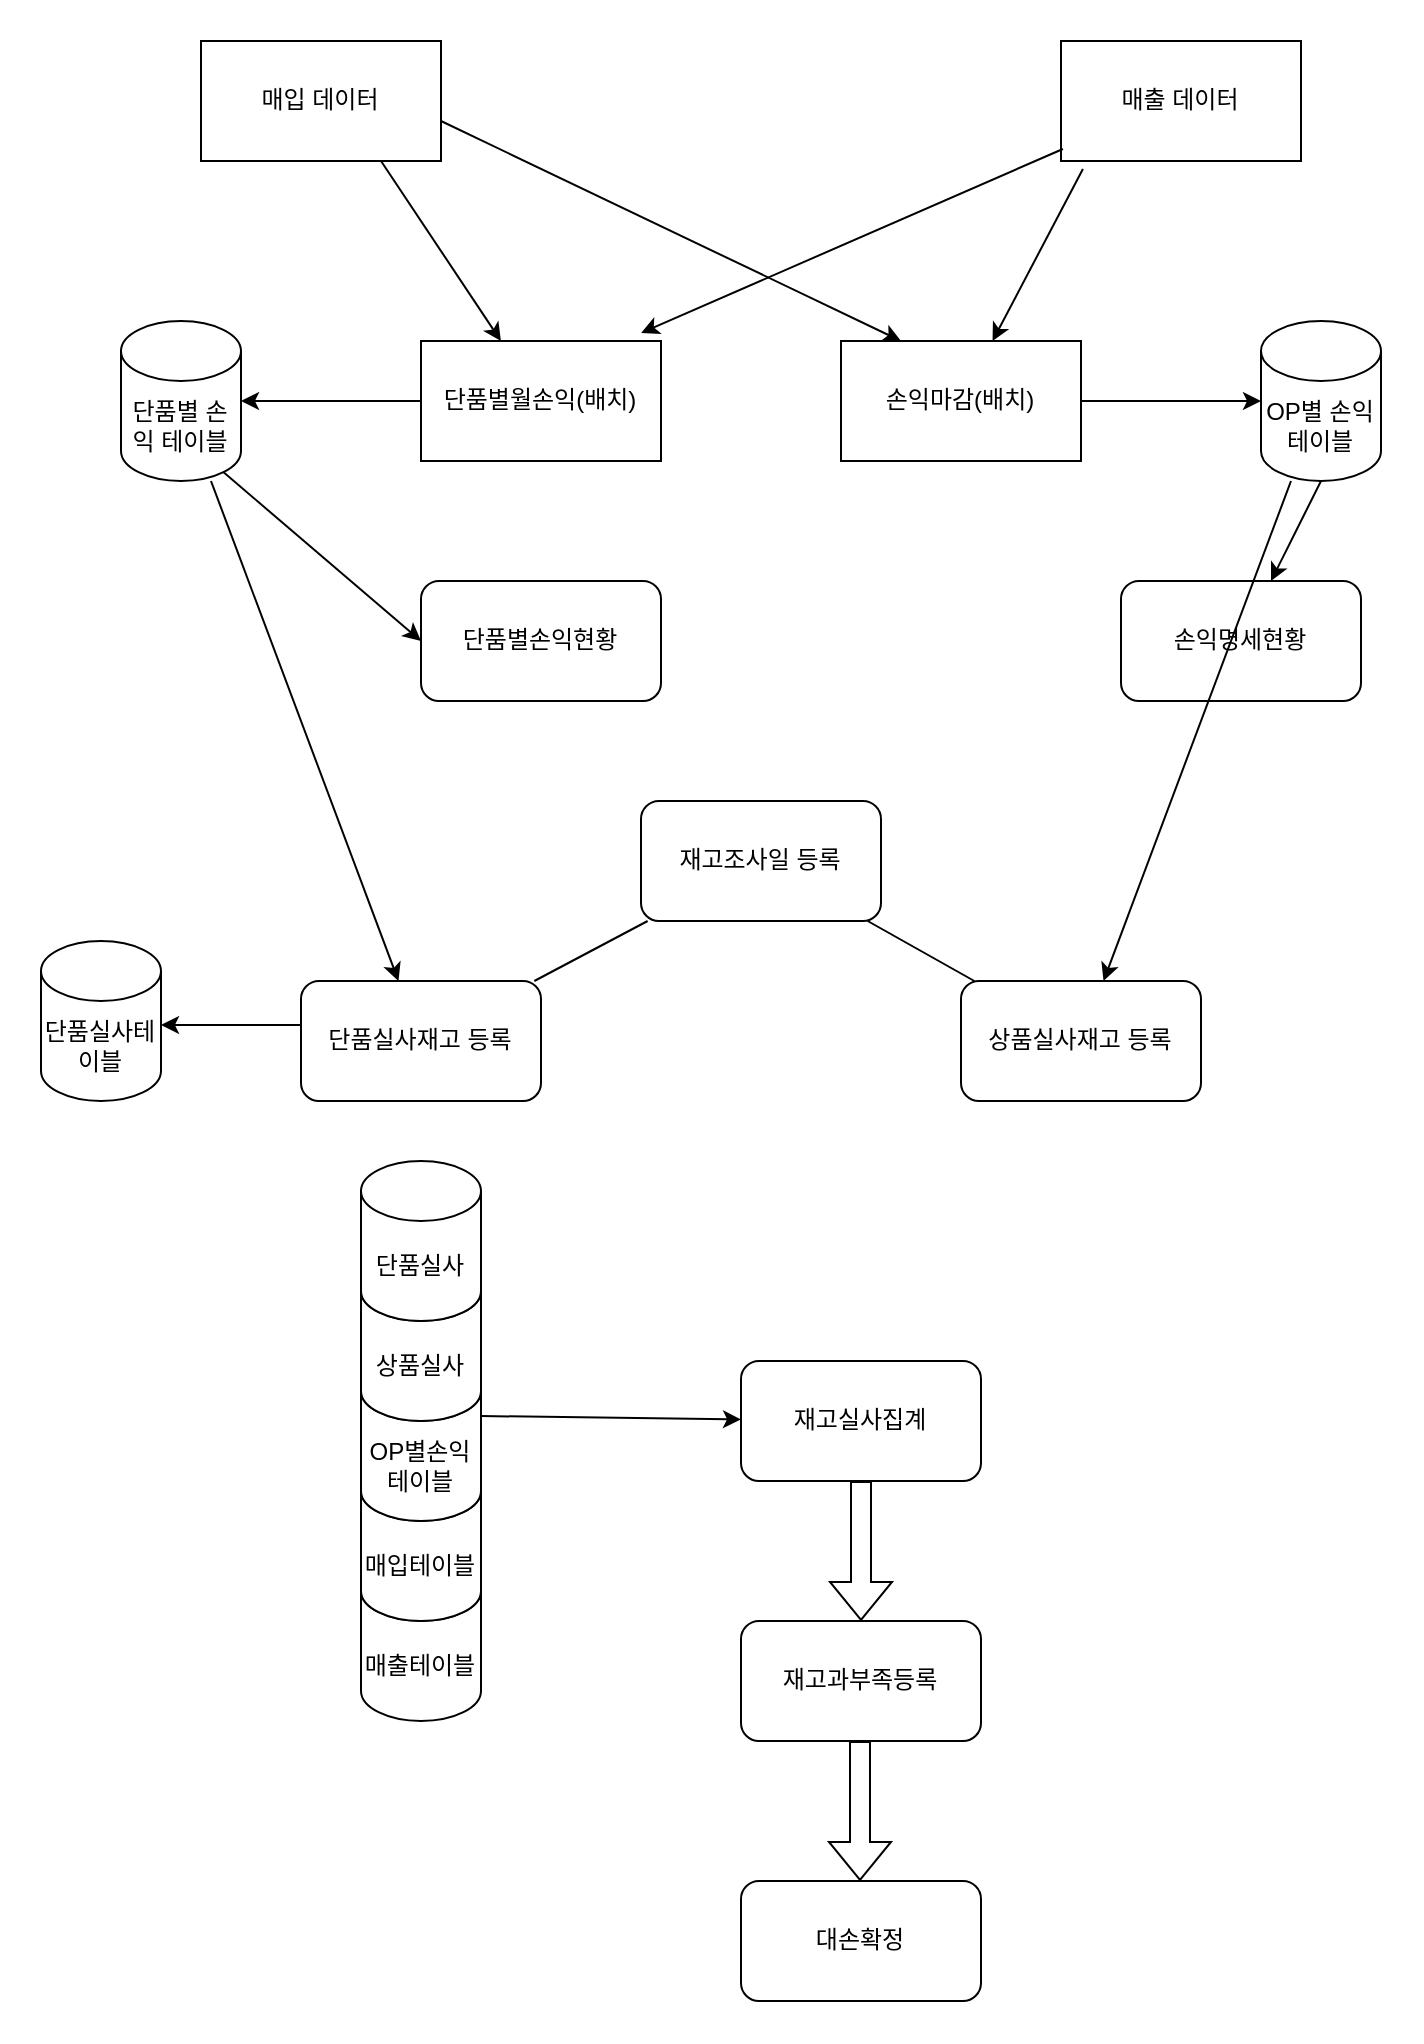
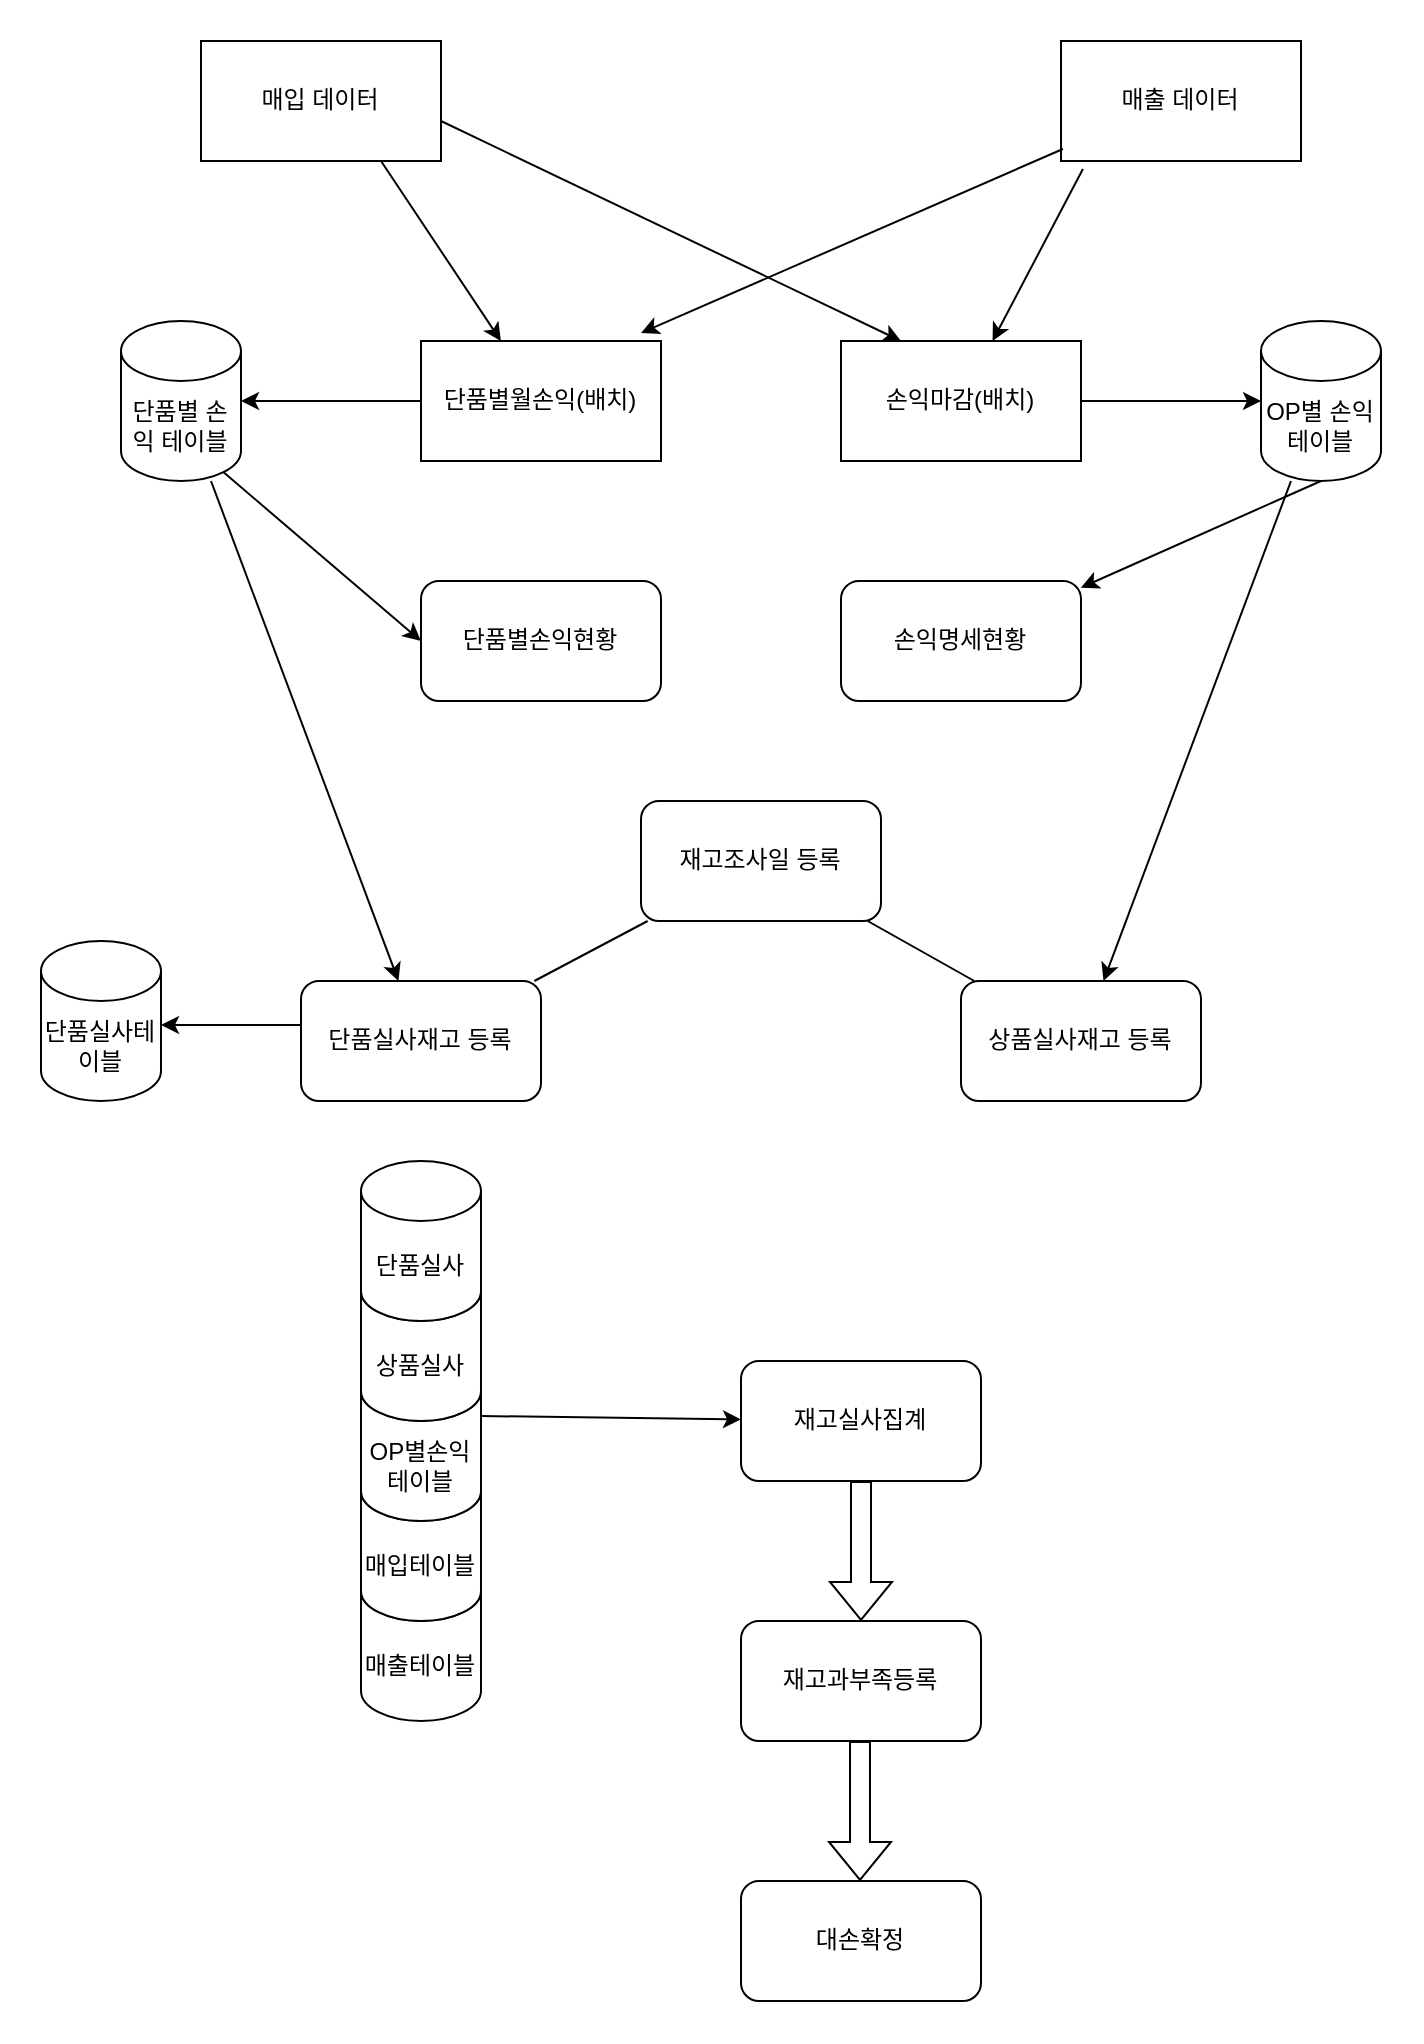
node "손익명세현황": moved (1241, 641) -> (961, 641)
